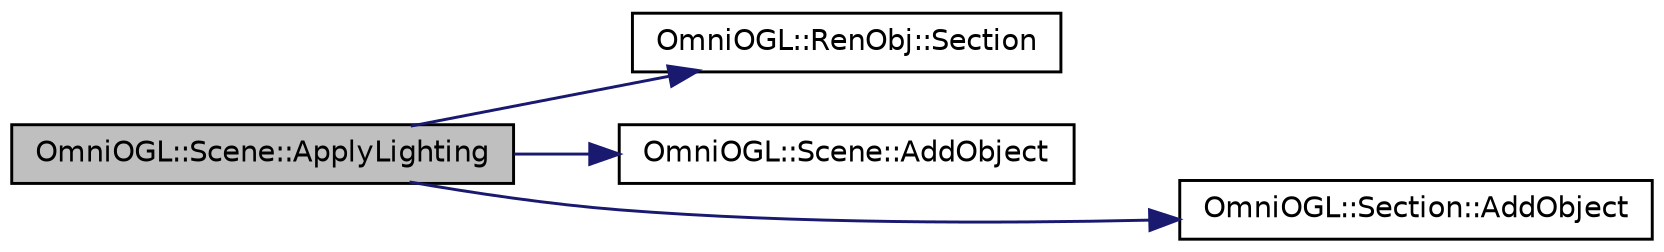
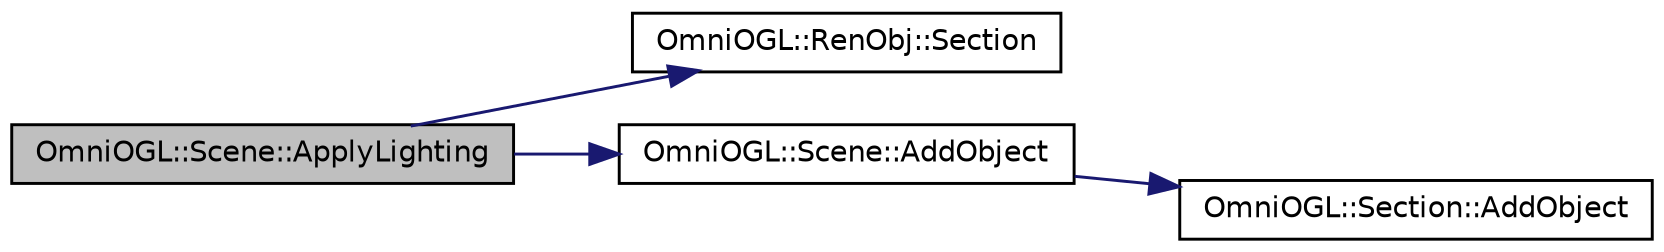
edge "OmniOGL::Scene::ApplyLighting" -> "OmniOGL::Section::AddObject": now "OmniOGL::Scene::AddObject" -> "OmniOGL::Section::AddObject"
